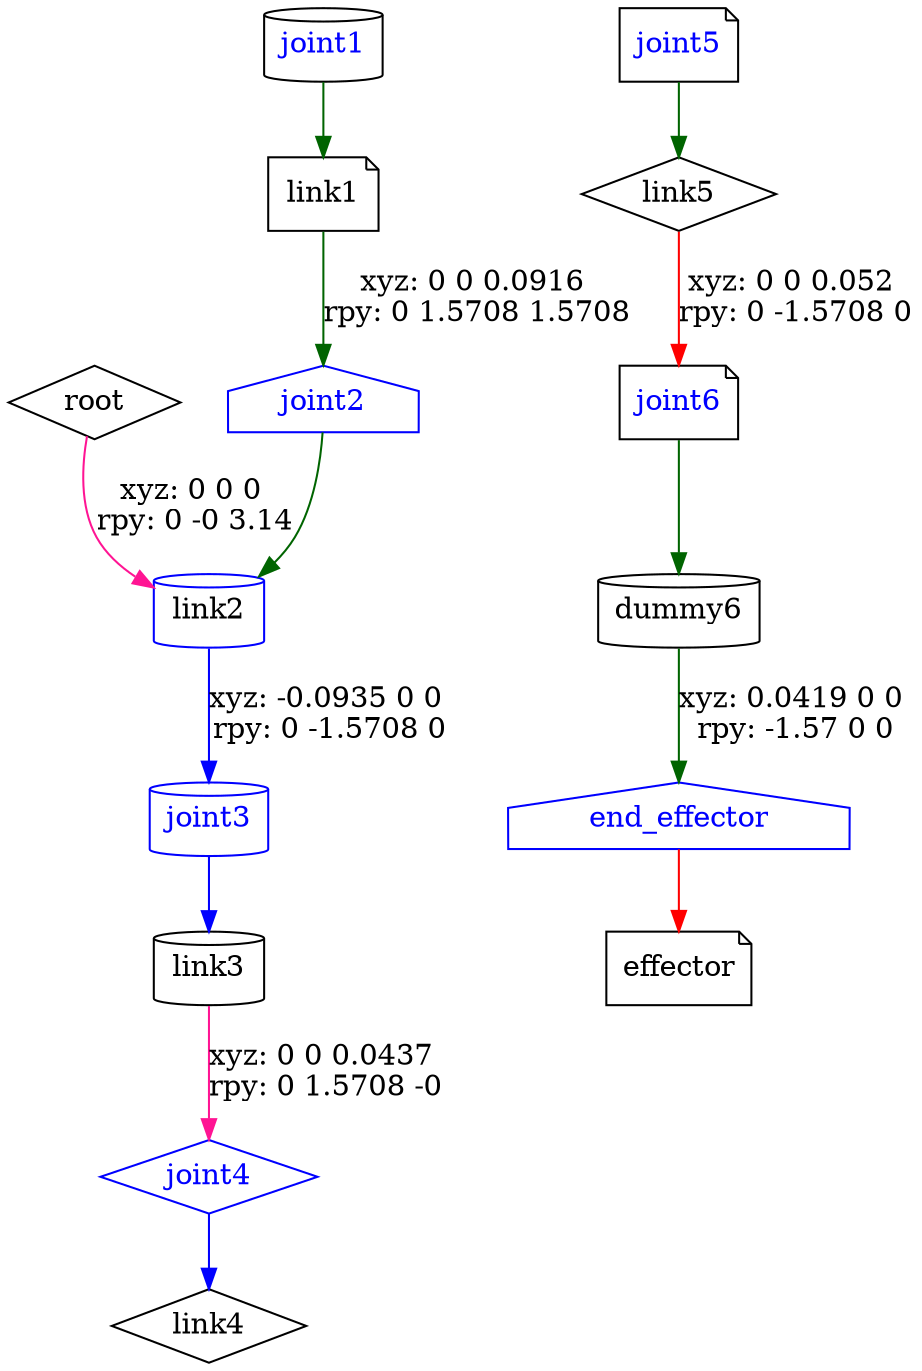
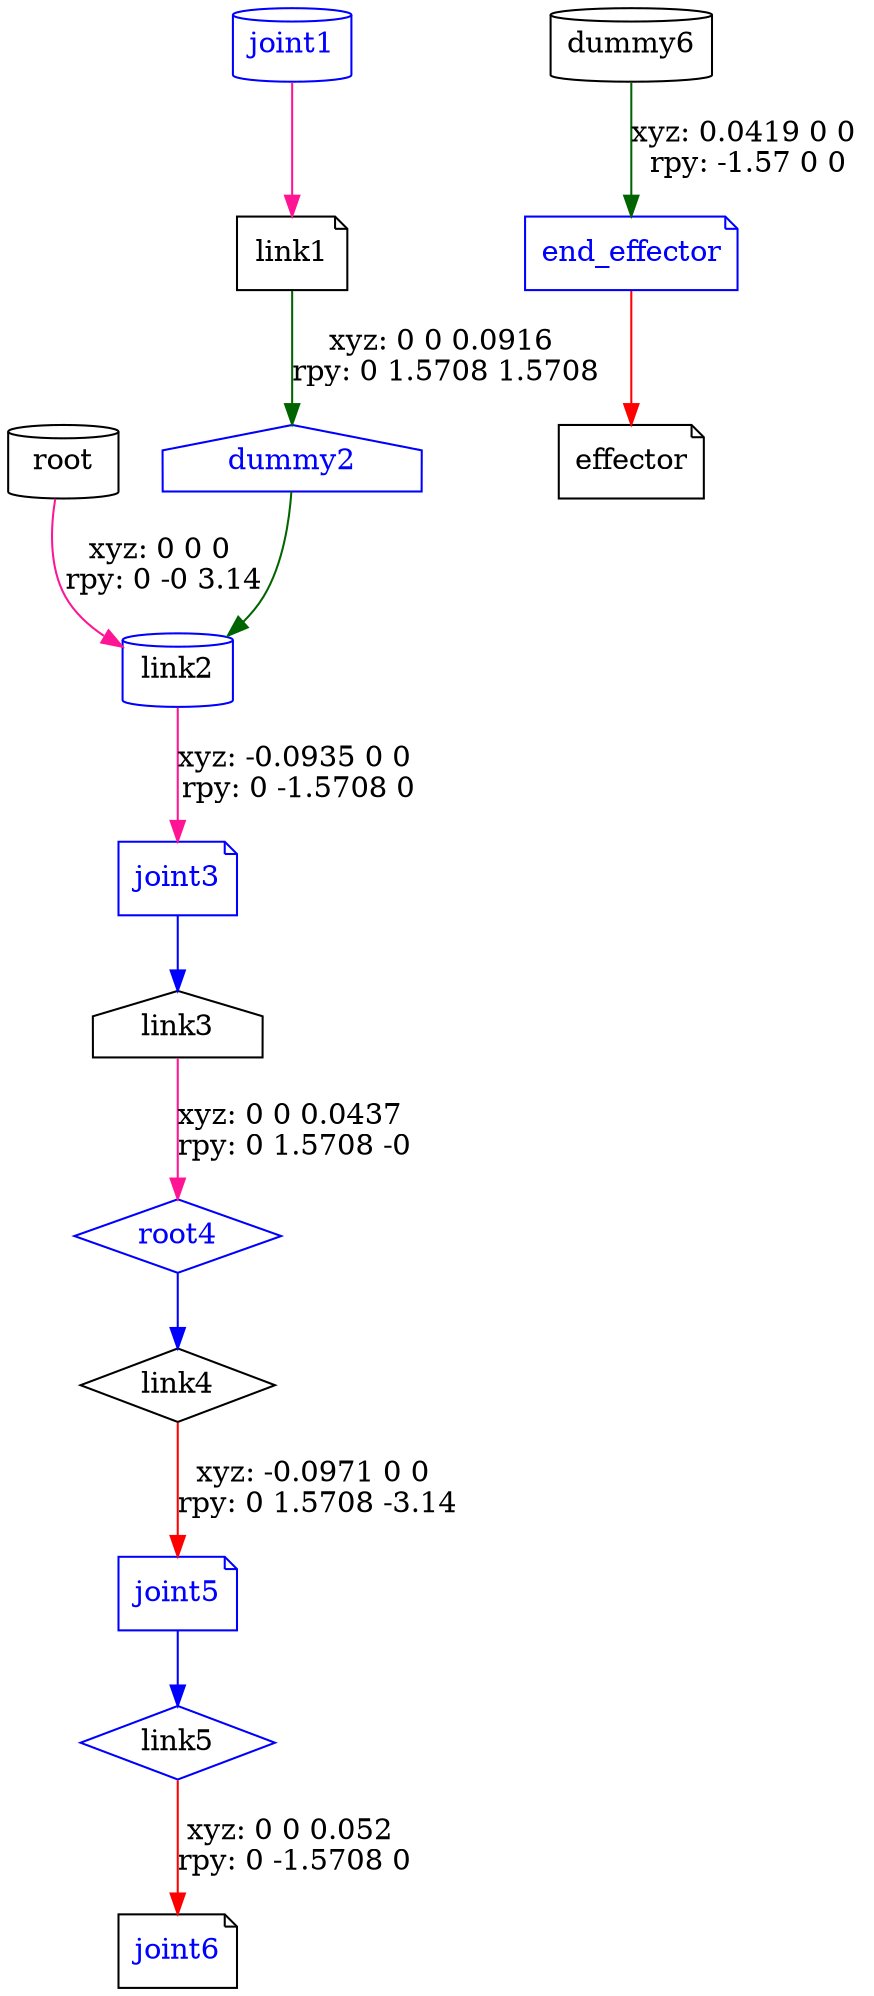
node "joint1": color black -> blue
node "joint5": color black -> blue
edge "joint1" -> "link1": color darkgreen -> deeppink
edge "joint5" -> "link5": color darkgreen -> blue
node "link5": color black -> blue
node "root": shape diamond -> cylinder
node "joint2": label "joint2" -> "dummy2"
edge "joint6" -> "dummy6": removed
edge "link2" -> "joint3": color blue -> deeppink
node "joint3": shape cylinder -> note
node "end_effector": shape house -> note
node "link3": shape cylinder -> house
node "joint4": label "joint4" -> "root4"
edge "link4" -> "joint5": added, label "xyz: -0.0971 0 0 rpy: 0 1.5708 -3.14"
